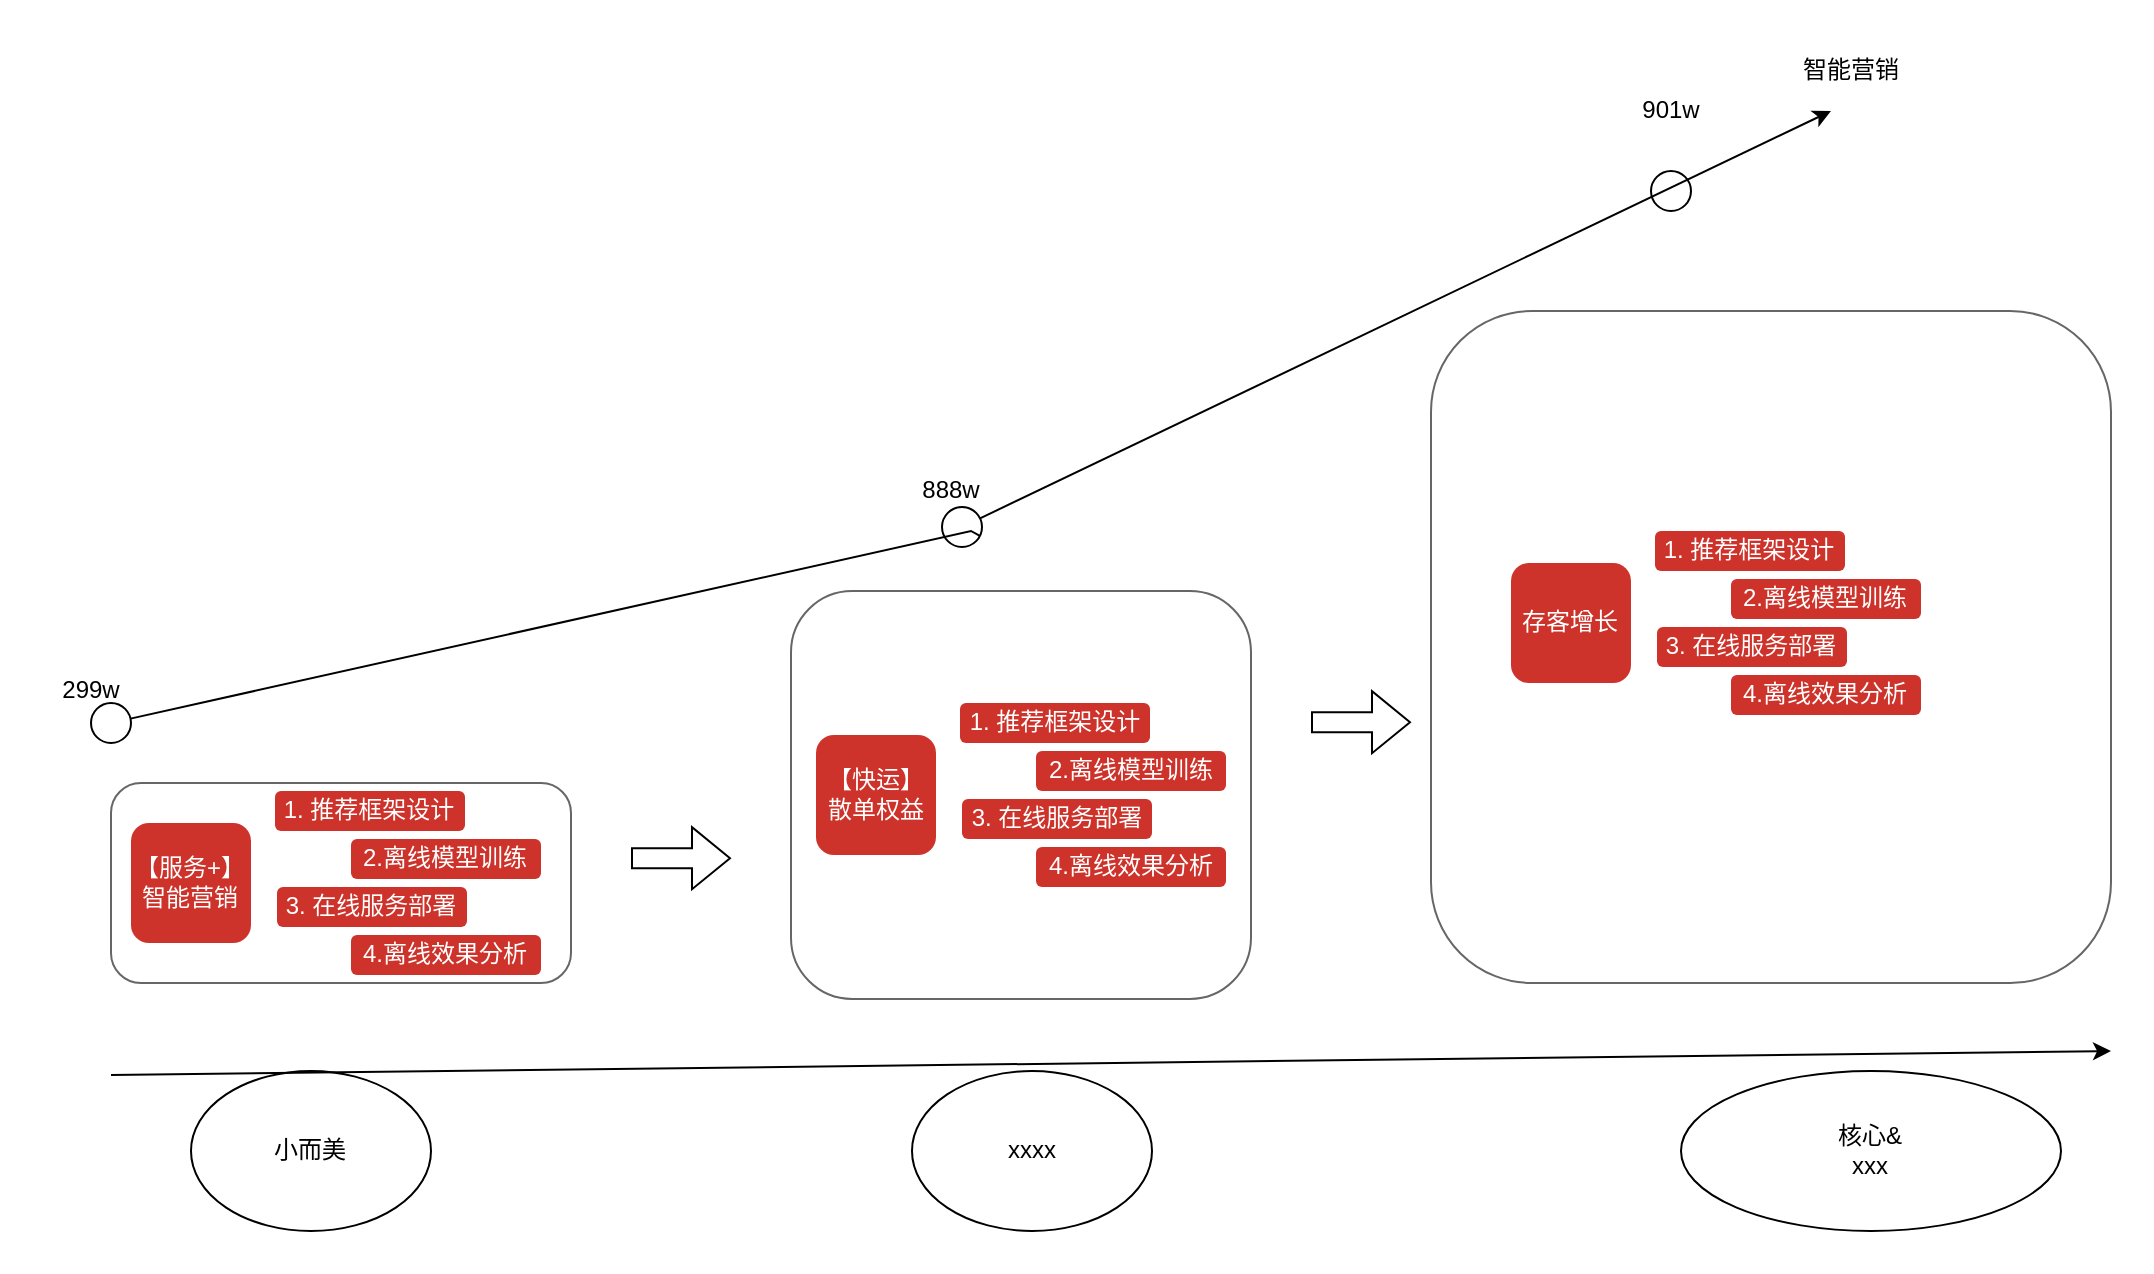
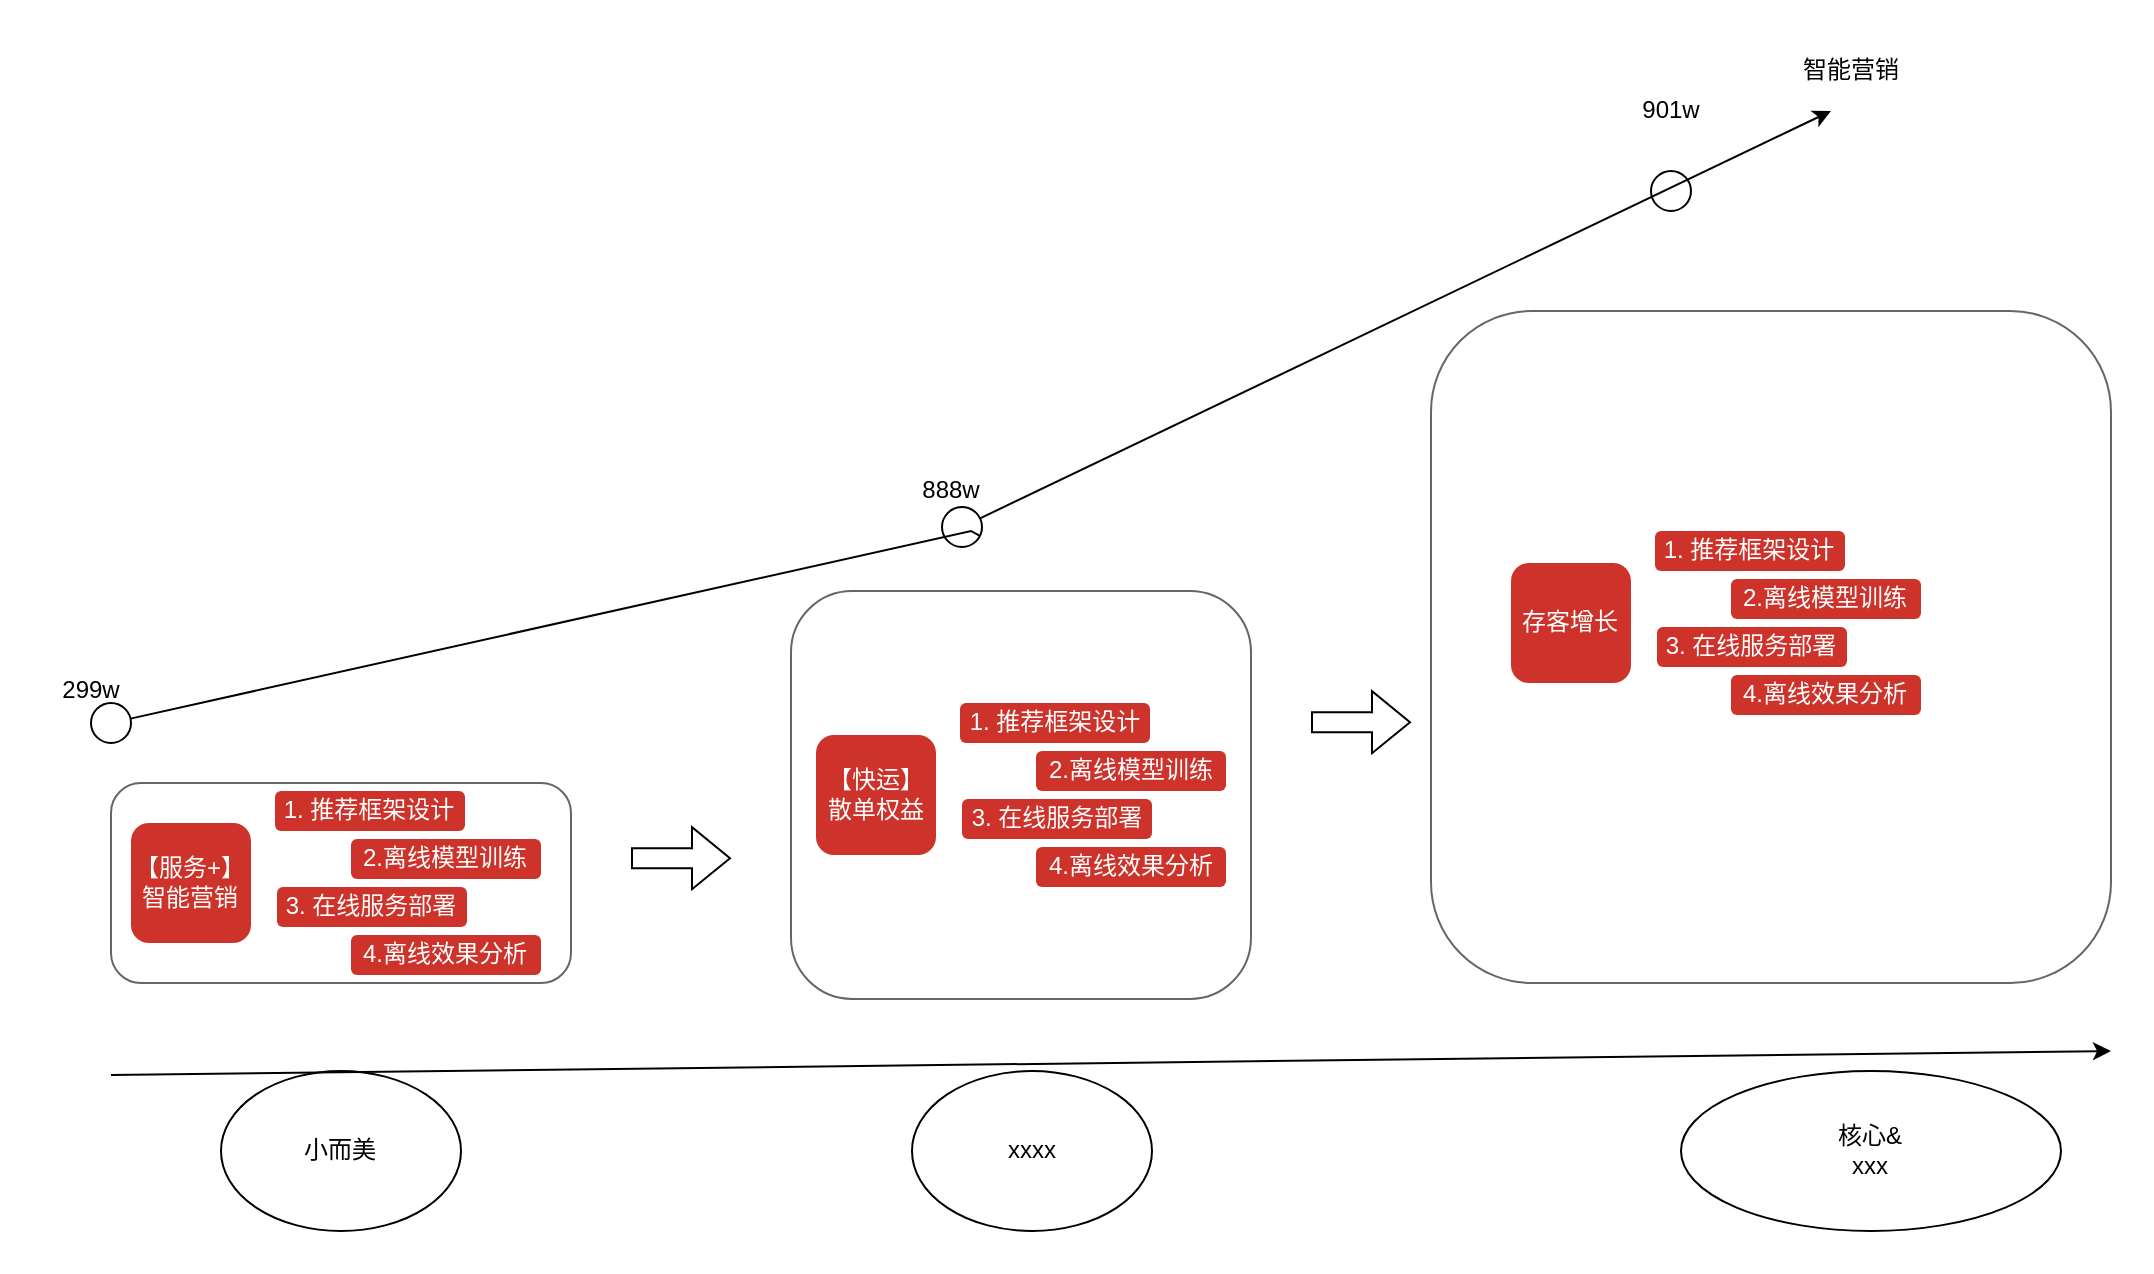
node "小而美": moved (311, 1151) -> (341, 1151)
